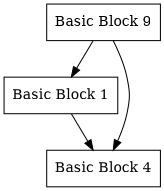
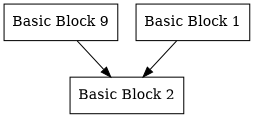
edge "Basic Block 9" -> "Basic Block 1": removed
node "Basic Block 4": label "Basic Block 4" -> "Basic Block 2"
